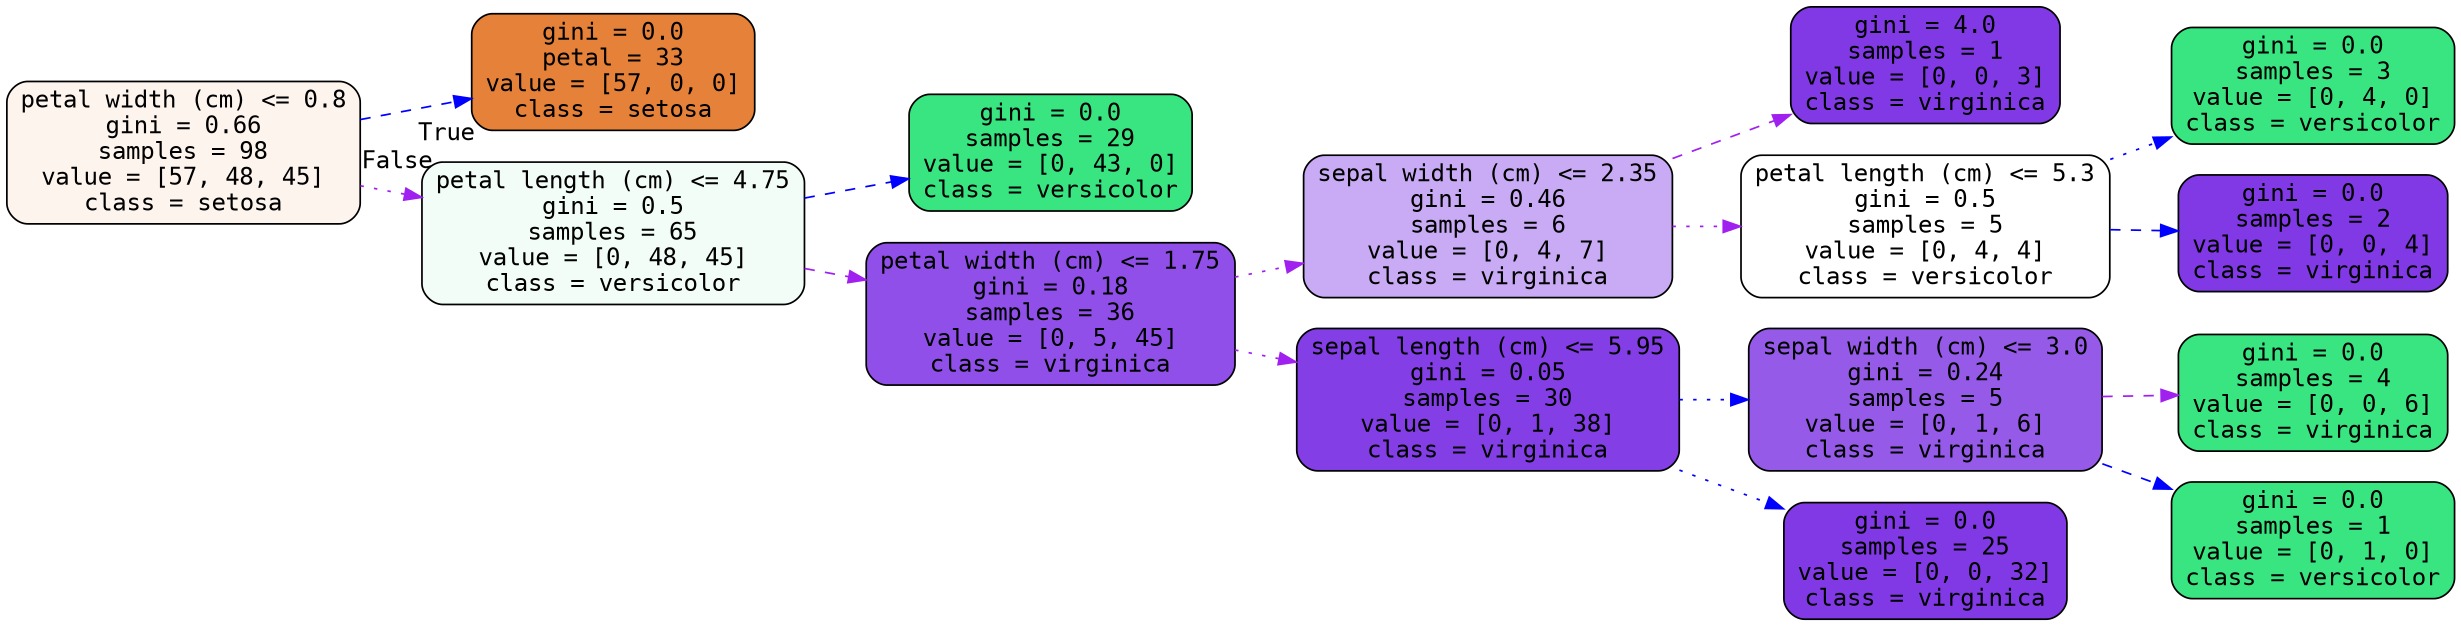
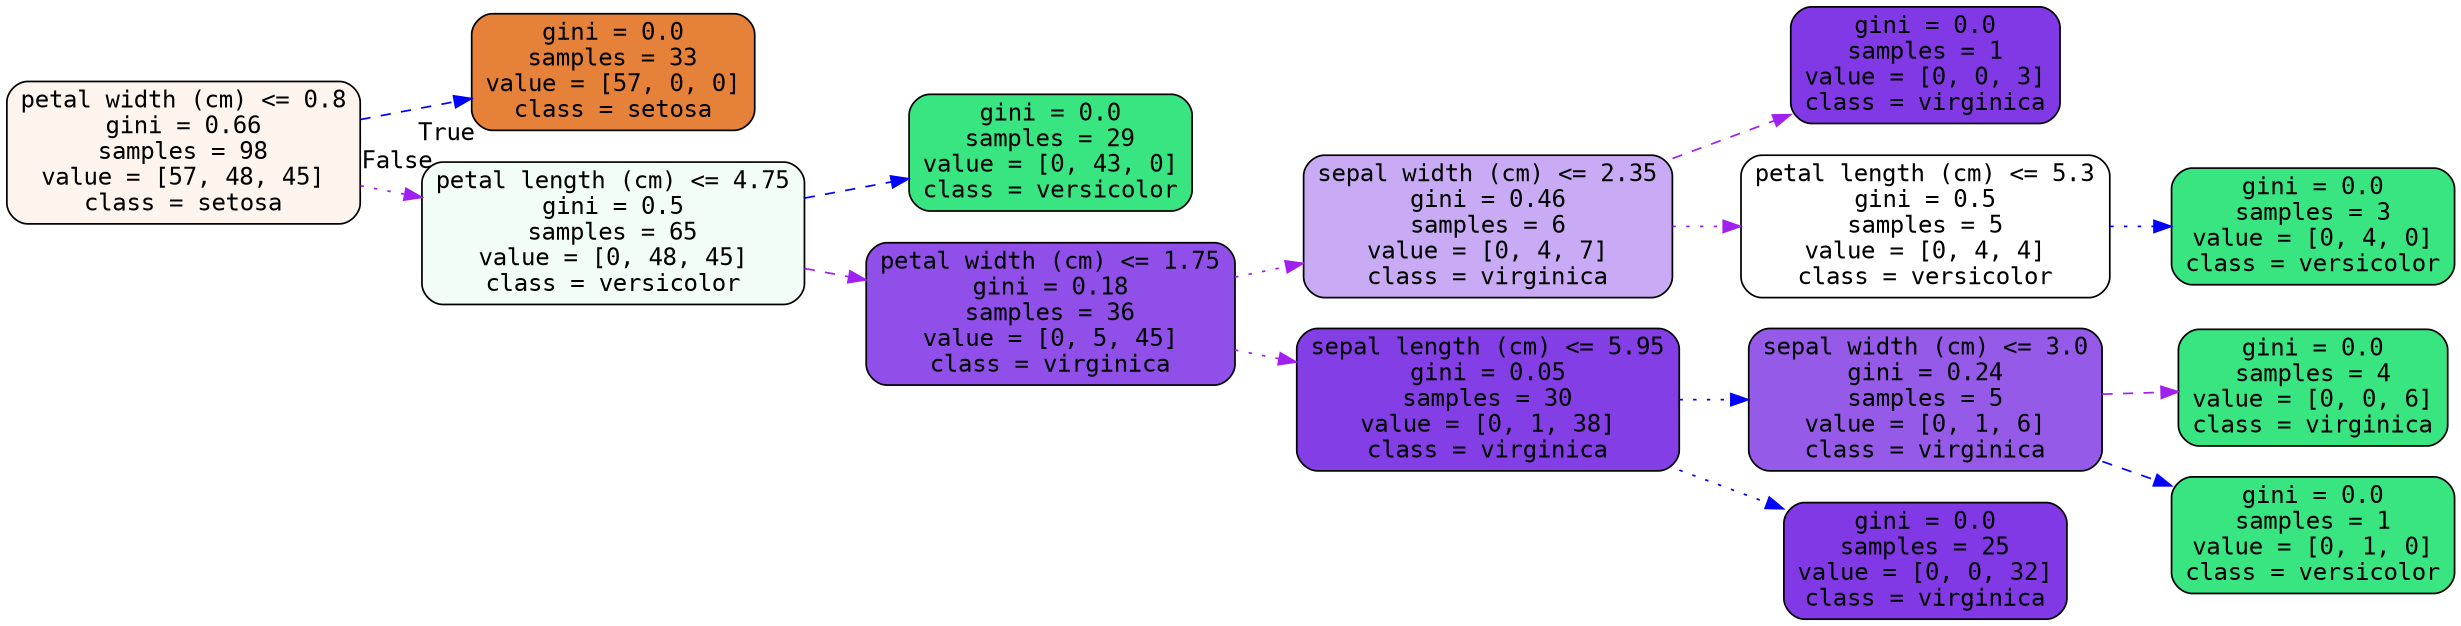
node "gini = 4.0 samples = 1 value = [0, 0, 3] class = virginica": label "gini = 4.0 samples = 1 value = [0, 0, 3] class = virginica" -> "gini = 0.0 samples = 1 value = [0, 0, 3] class = virginica"
node "gini = 0.0 petal = 33 value = [57, 0, 0] class = setosa": label "gini = 0.0 petal = 33 value = [57, 0, 0] class = setosa" -> "gini = 0.0 samples = 33 value = [57, 0, 0] class = setosa"
node "gini = 0.0 samples = 2 value = [0, 0, 4] class = virginica": removed
